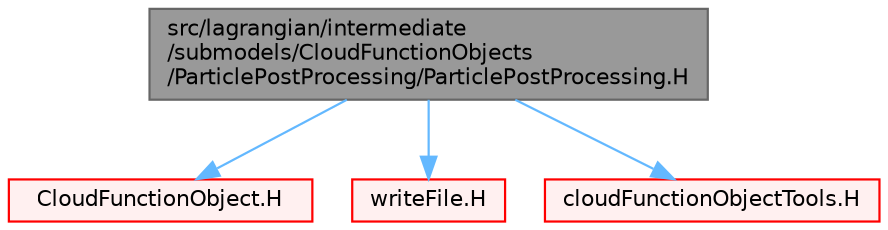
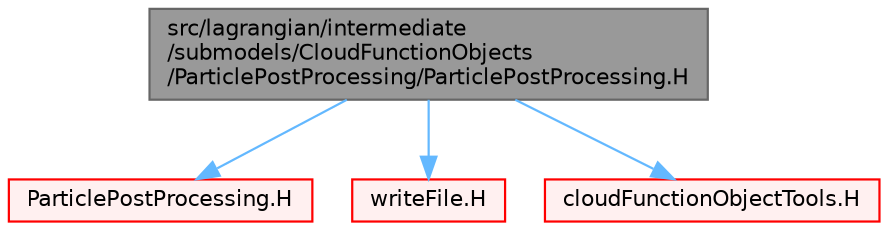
node "CloudFunctionObject.H": label "CloudFunctionObject.H" -> "ParticlePostProcessing.H"
